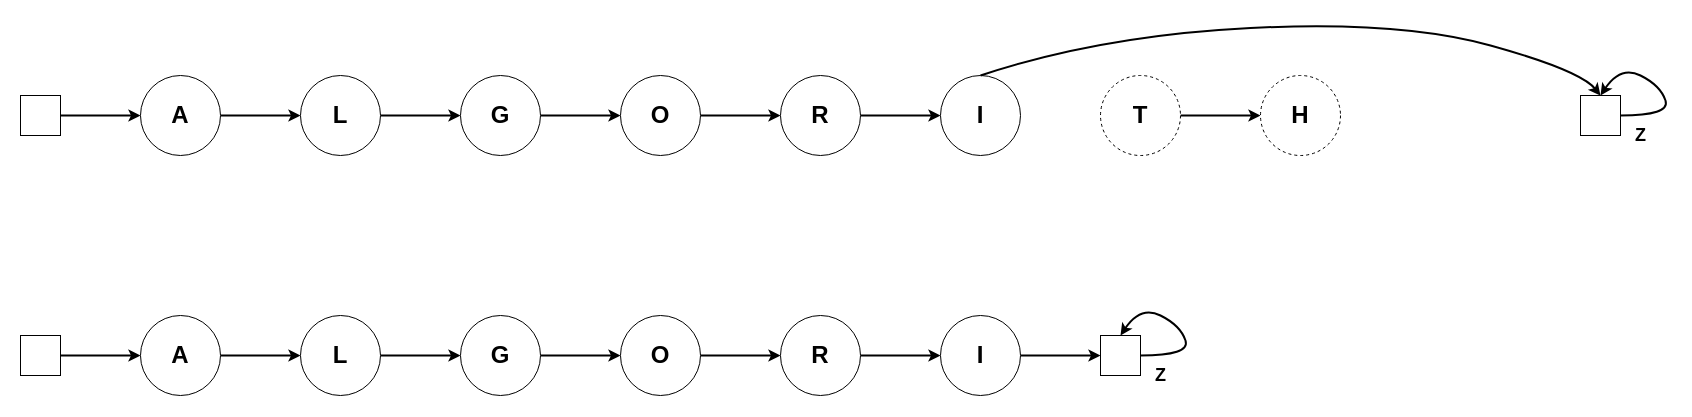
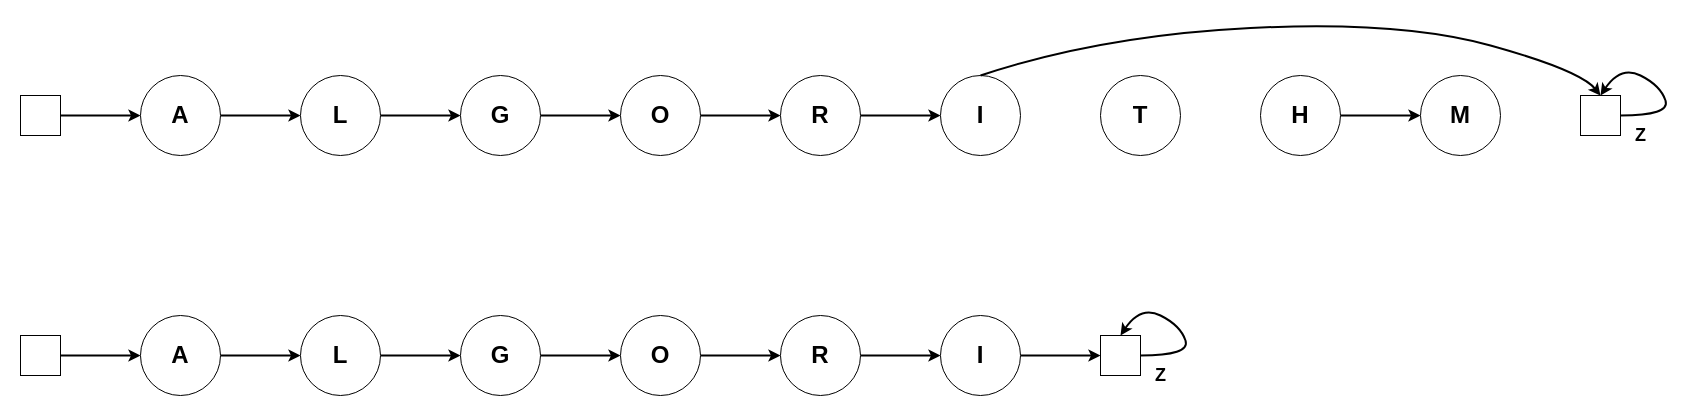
node "T": style dashed -> solid
edge "T" -> "H": removed
node "H": style dashed -> solid
edge "H" -> "M": added
node "M": added
